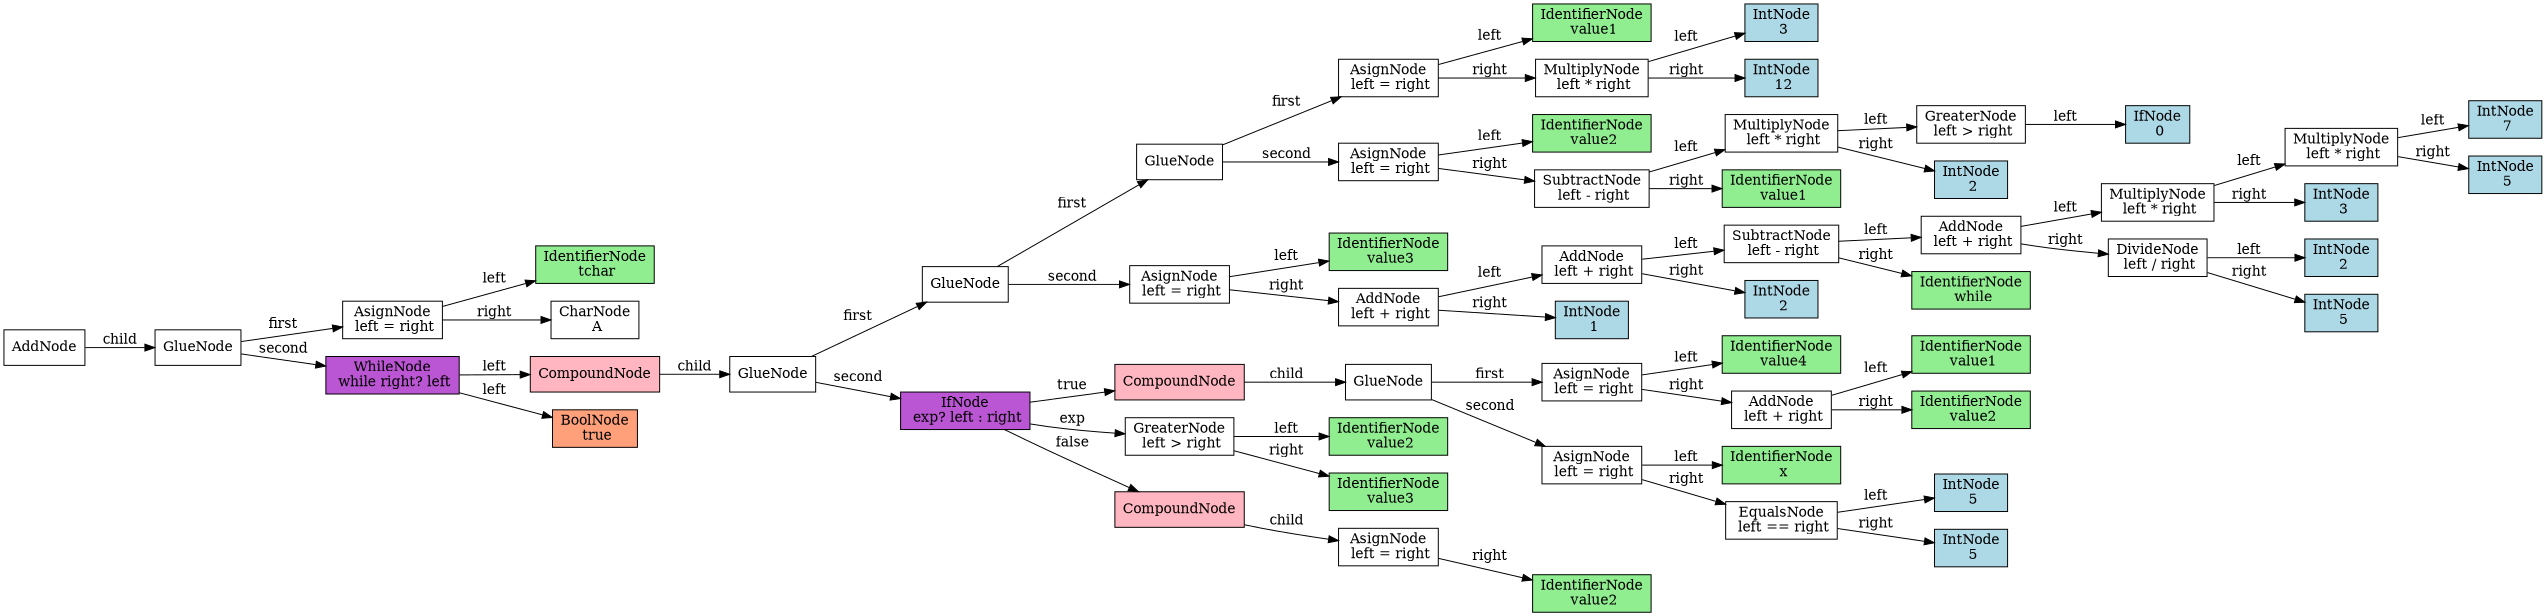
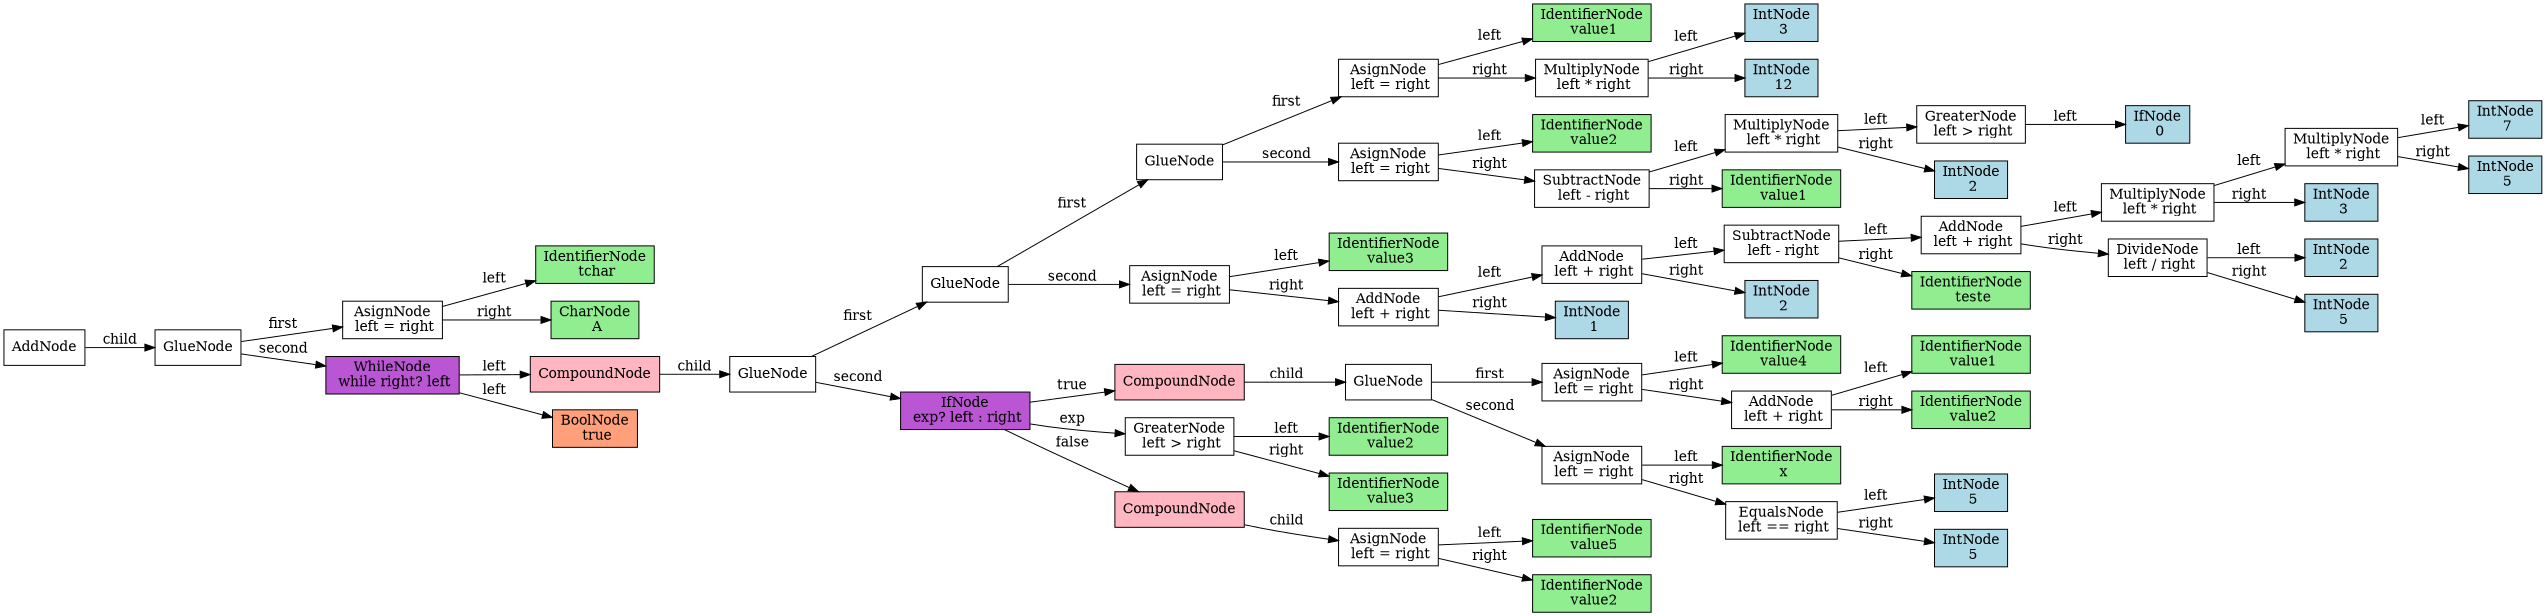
node "IdentifierNode while": label "IdentifierNode while" -> "IdentifierNode teste"
node "CharNode A": fillcolor white -> lightgreen
node "IdentifierNode value5": added
